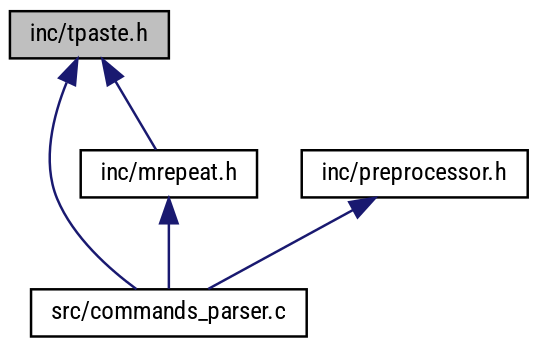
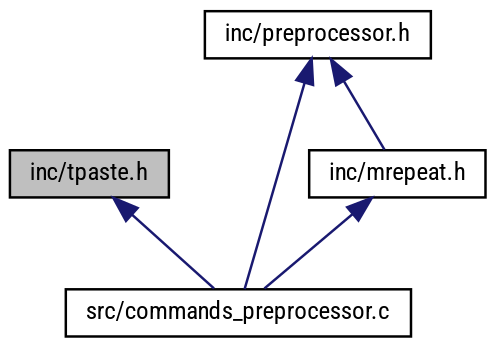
edge "inc/mrepeat.h" -> "inc/tpaste.h": now "inc/mrepeat.h" -> "inc/preprocessor.h"
node "src/commands_parser.c": label "src/commands_parser.c" -> "src/commands_preprocessor.c"
